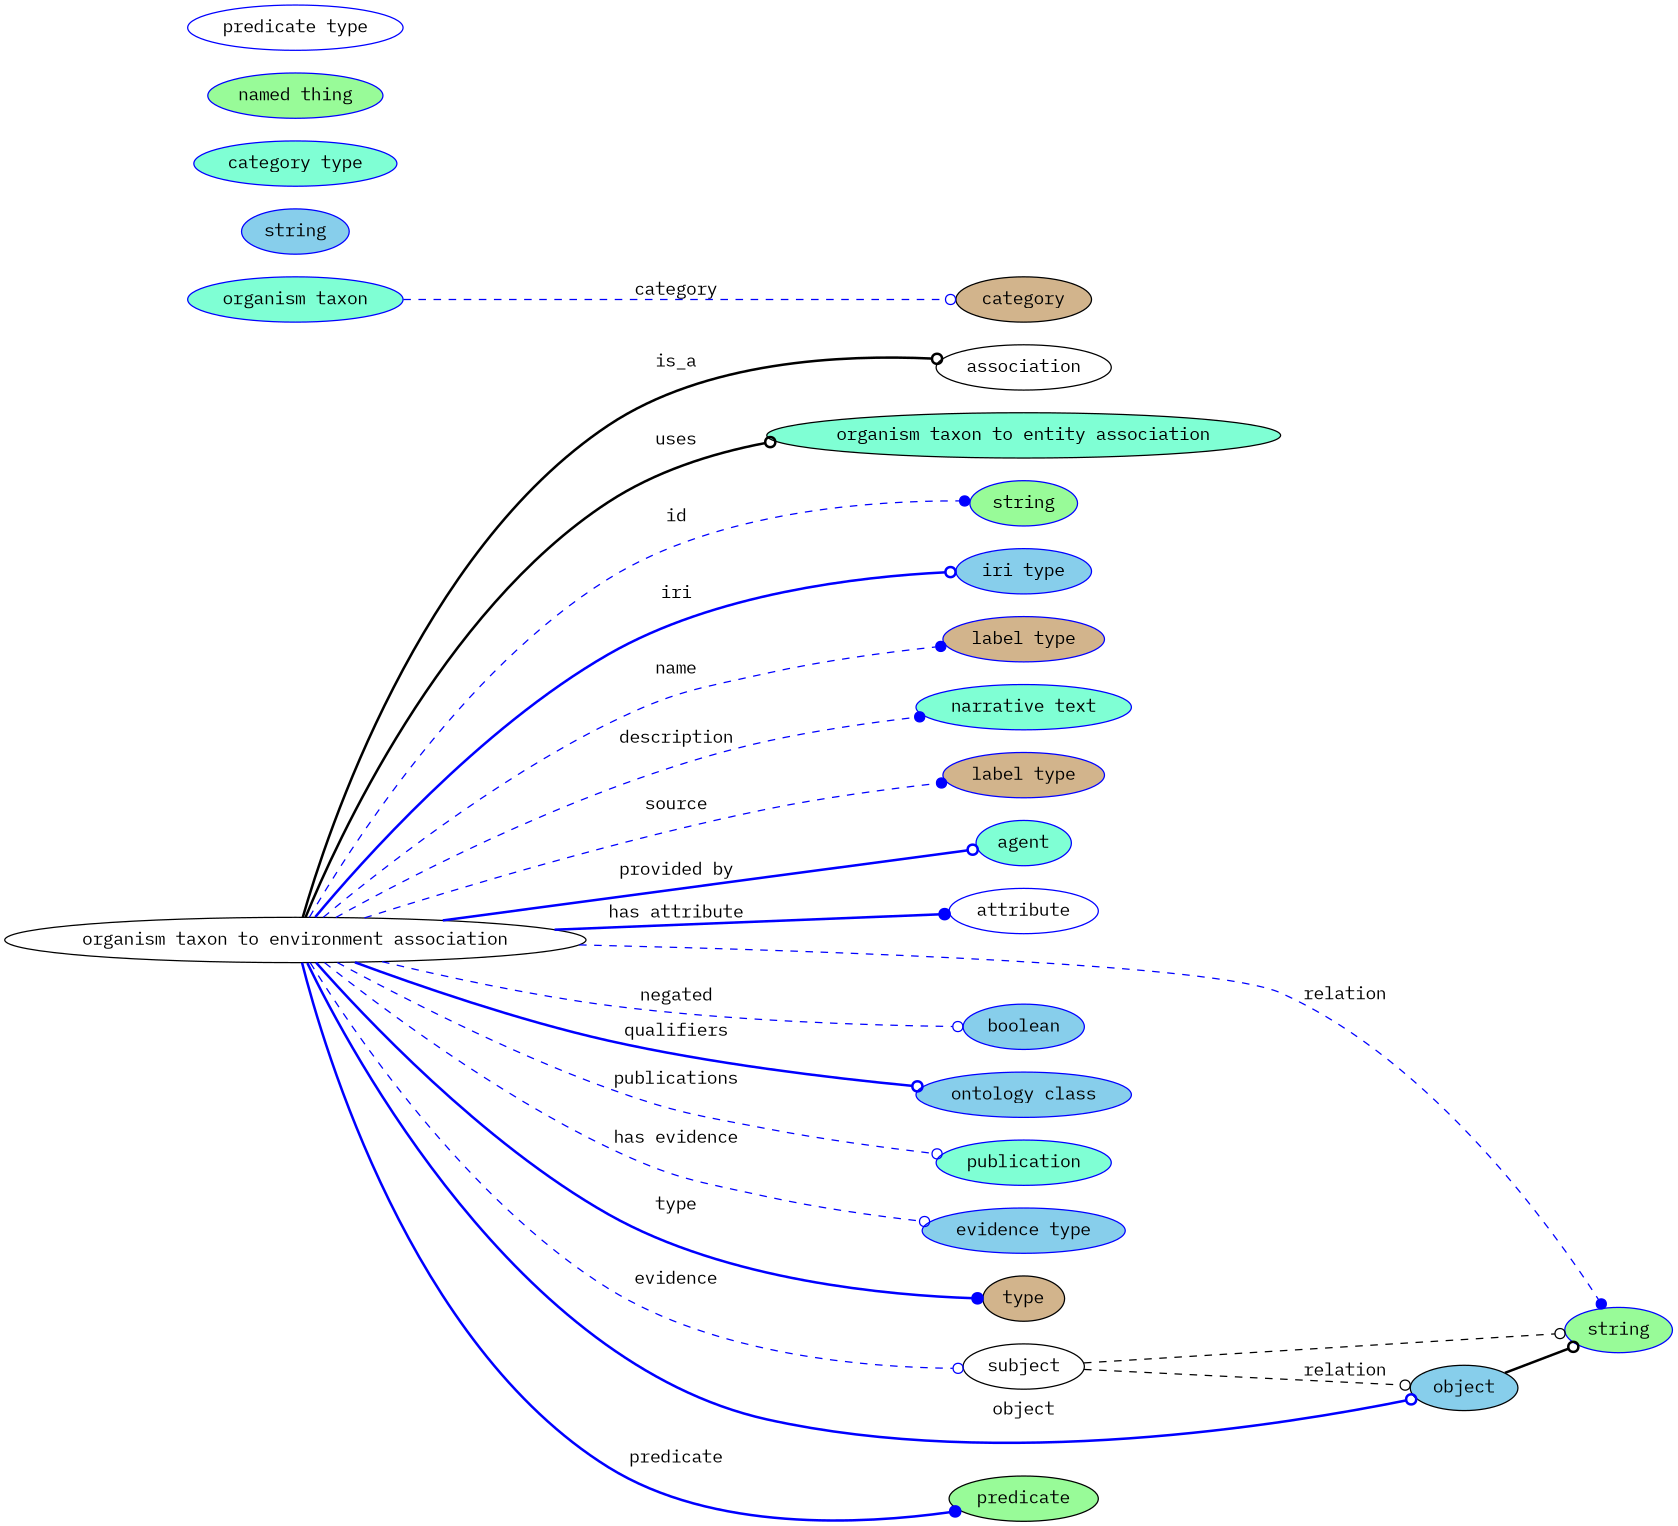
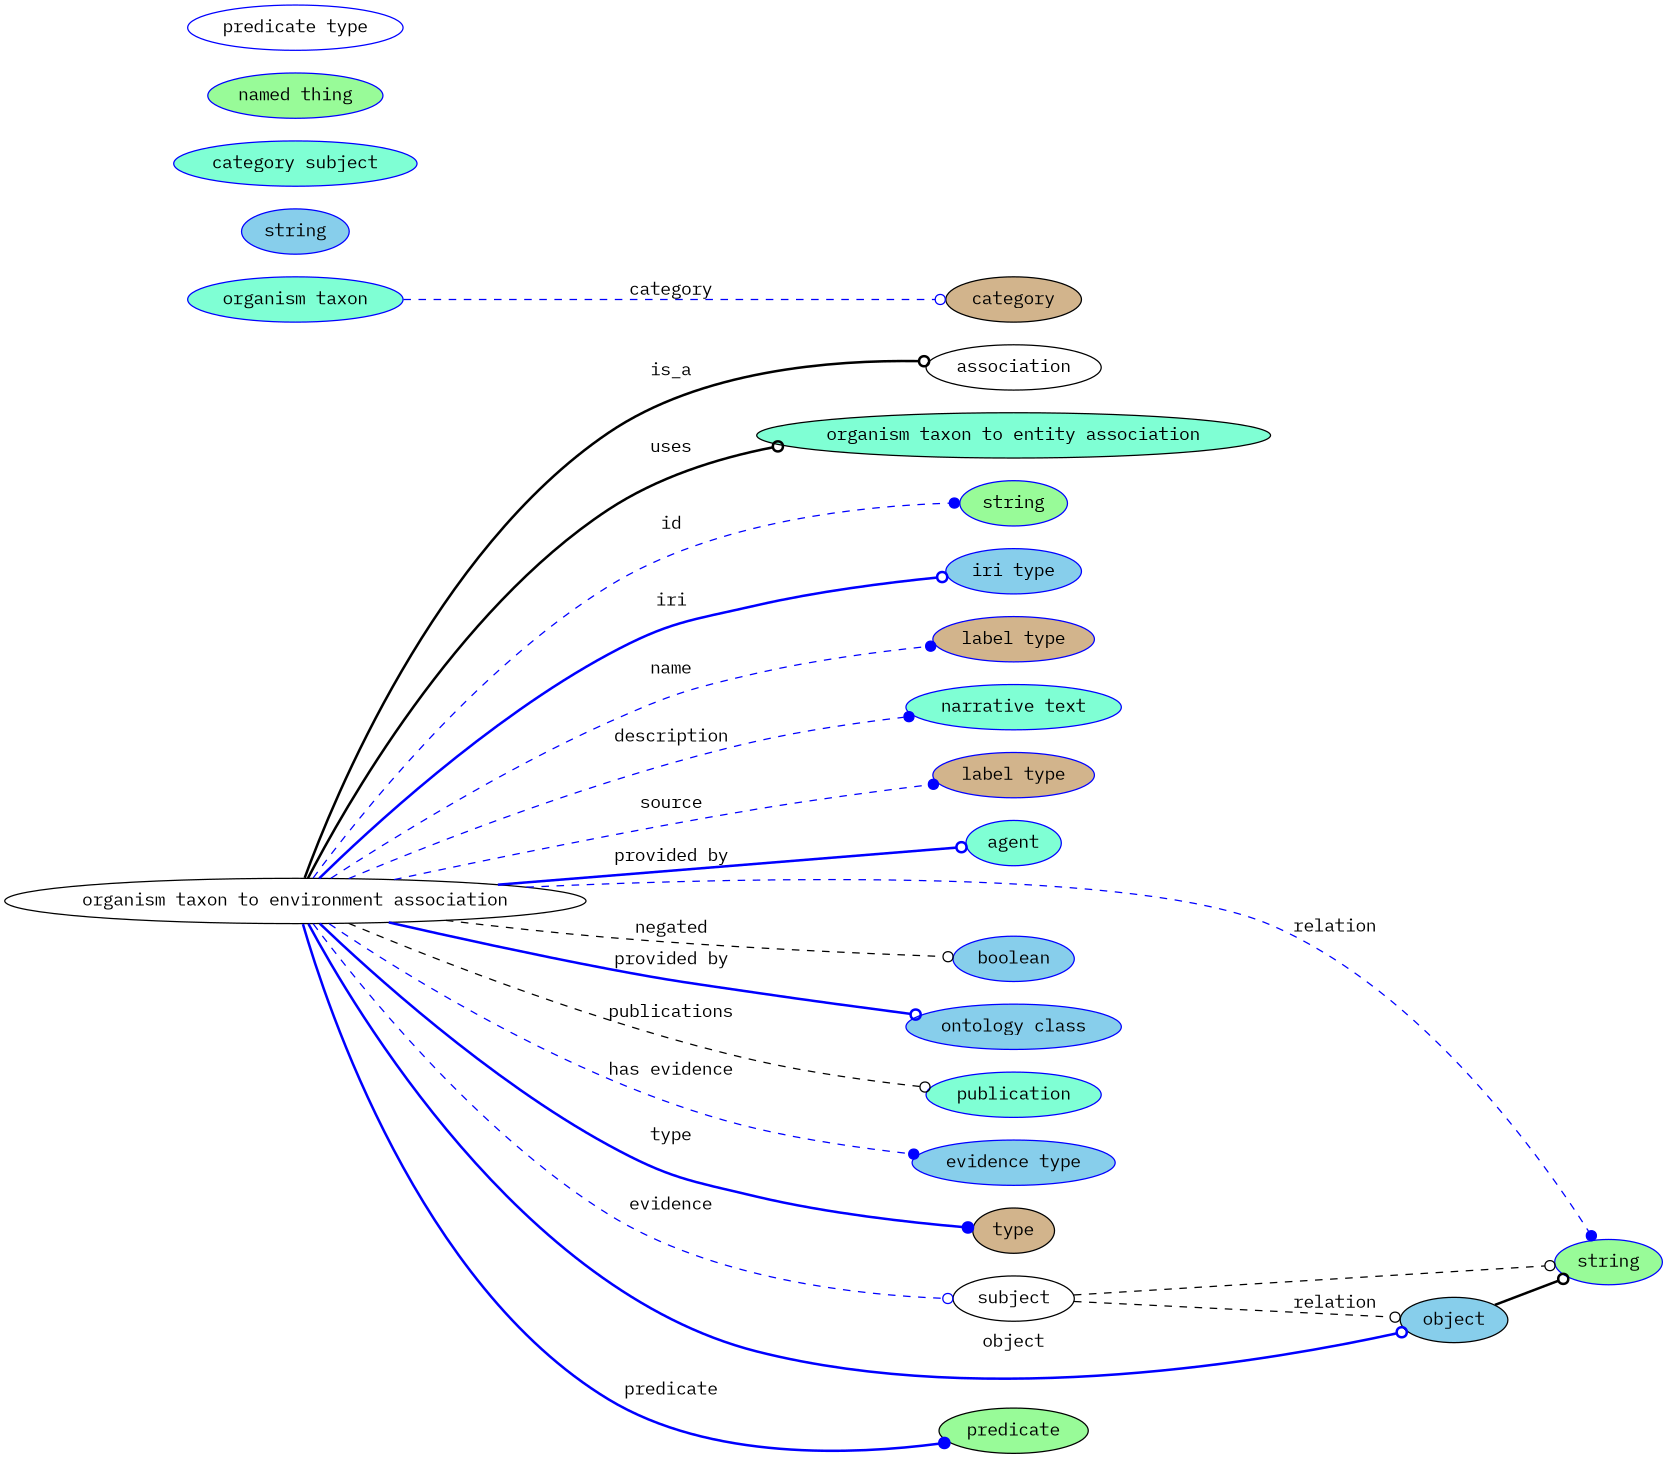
node "category type": label "category type" -> "category subject"
node "attribute": removed
edge "organism taxon to environment association" -> "boolean": color blue -> black
edge "organism taxon to environment association" -> "ontology class": label "qualifiers" -> "provided by"
edge "organism taxon to environment association" -> "publication": color blue -> black
edge "organism taxon to environment association" -> "evidence type": arrowhead odot -> dot
